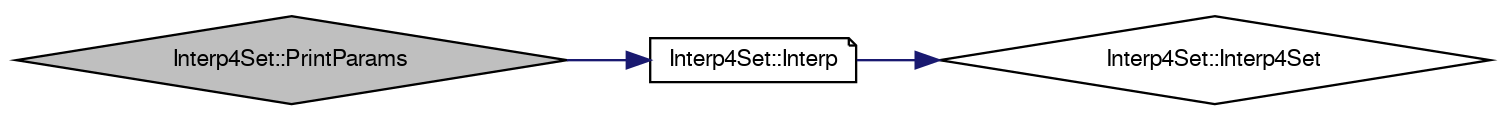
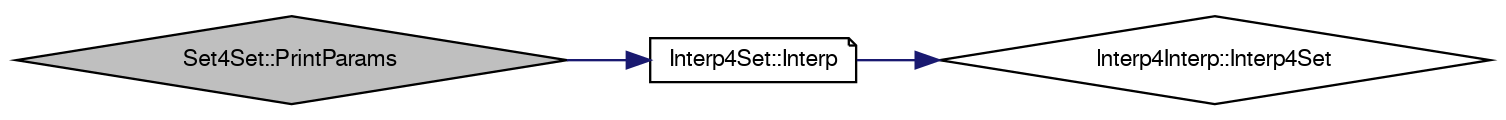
node "Interp4Set::PrintParams": label "Interp4Set::PrintParams" -> "Set4Set::PrintParams"
node "Interp4Set::Interp4Set": label "Interp4Set::Interp4Set" -> "Interp4Interp::Interp4Set"
